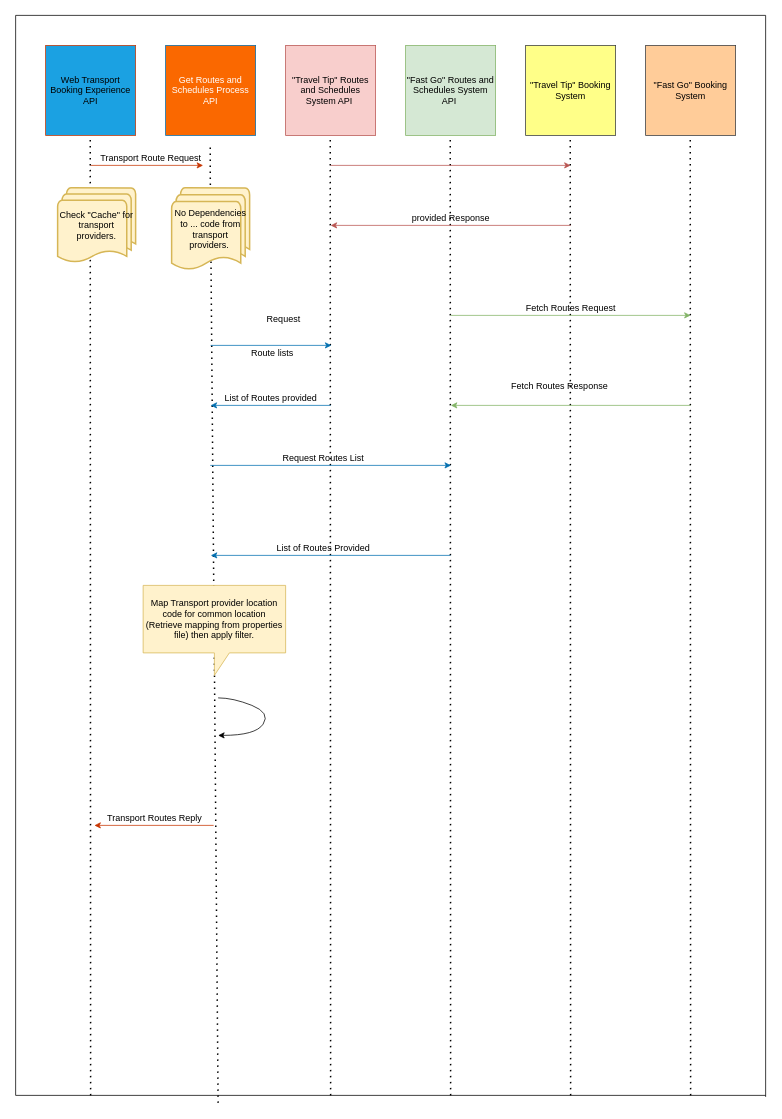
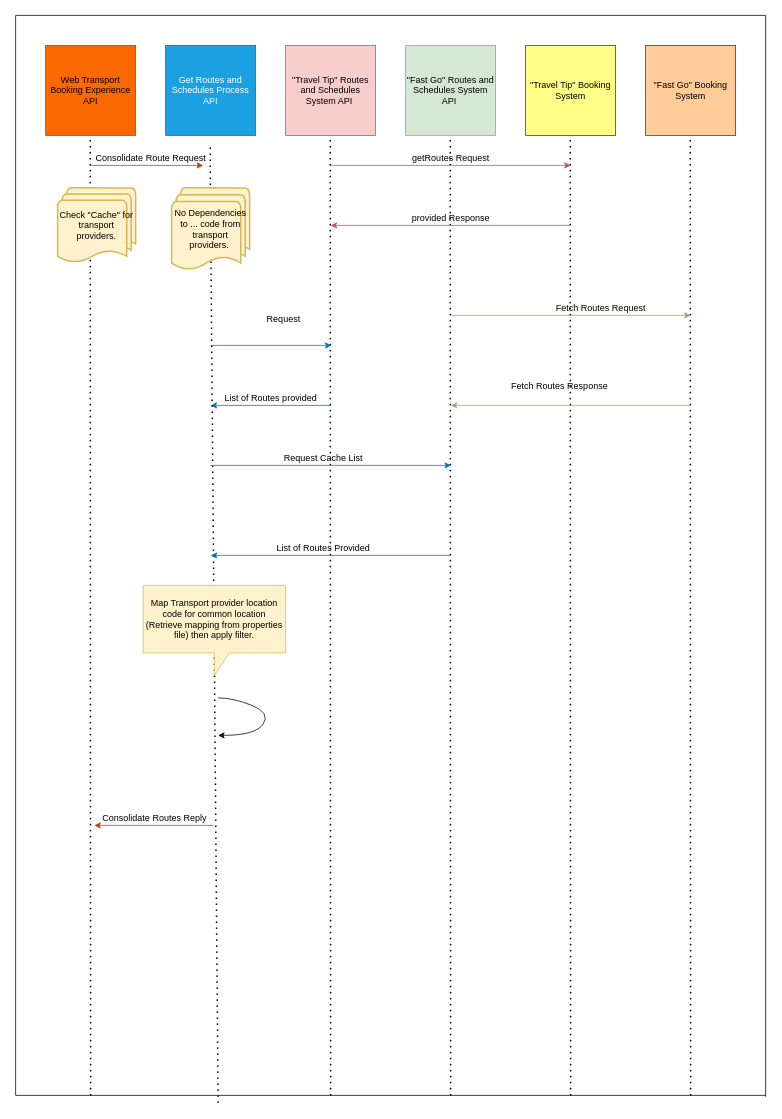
node "Web Transport Booking Experience API": fillcolor #1ba1e2 -> #fa6800
node "Get Routes and Schedules Process API": fillcolor #fa6800 -> #1ba1e2
node "Transport Route Request": label "Transport Route Request" -> "Consolidate Route Request"
node "getRoutes Request": added
node "Fetch Routes Request": moved (570, 308) -> (600, 308)
node "Route lists": removed
node "Request Routes List": label "Request Routes List" -> "Request Cache List"
node "Transport Routes Reply": label "Transport Routes Reply" -> "Consolidate Routes Reply"
